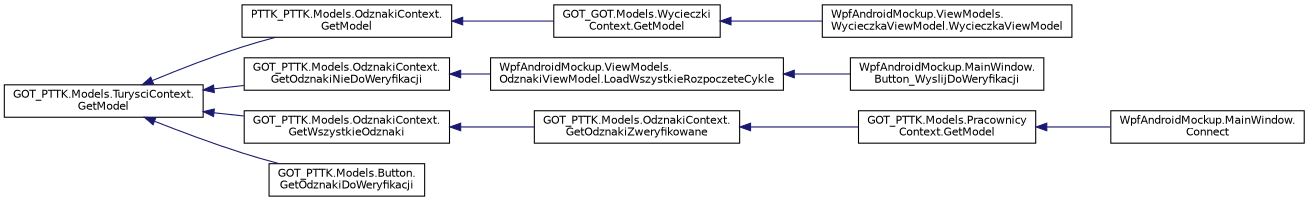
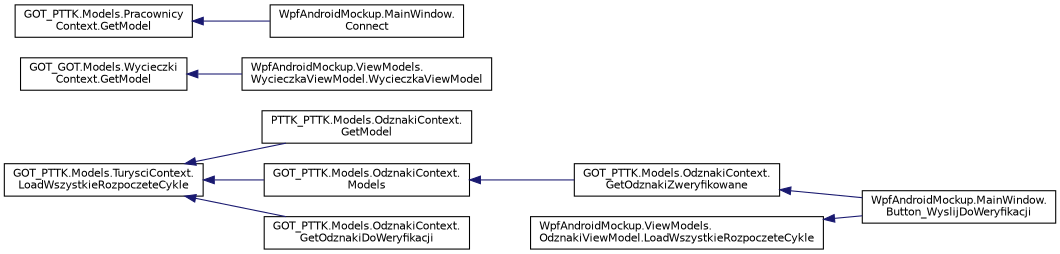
edge "GOT_GOT.Models.Wycieczki Context.GetModel" -> "PTTK_PTTK.Models.OdznakiContext. GetModel": removed
node "GOT_PTTK.Models.OdznakiContext. GetOdznakiNieDoWeryfikacji": removed
node "GOT_PTTK.Models.TurysciContext. GetModel": label "GOT_PTTK.Models.TurysciContext. GetModel" -> "GOT_PTTK.Models.TurysciContext. LoadWszystkieRozpoczeteCykle"
node "GOT_PTTK.Models.OdznakiContext. GetWszystkieOdznaki": label "GOT_PTTK.Models.OdznakiContext. GetWszystkieOdznaki" -> "GOT_PTTK.Models.OdznakiContext. Models"
edge "GOT_PTTK.Models.Pracownicy Context.GetModel" -> "GOT_PTTK.Models.OdznakiContext. GetOdznakiZweryfikowane": now "WpfAndroidMockup.MainWindow. Button_WyslijDoWeryfikacji" -> "GOT_PTTK.Models.OdznakiContext. GetOdznakiZweryfikowane"
node "GOT_PTTK.Models.Button. GetOdznakiDoWeryfikacji": label "GOT_PTTK.Models.Button. GetOdznakiDoWeryfikacji" -> "GOT_PTTK.Models.OdznakiContext. GetOdznakiDoWeryfikacji"
